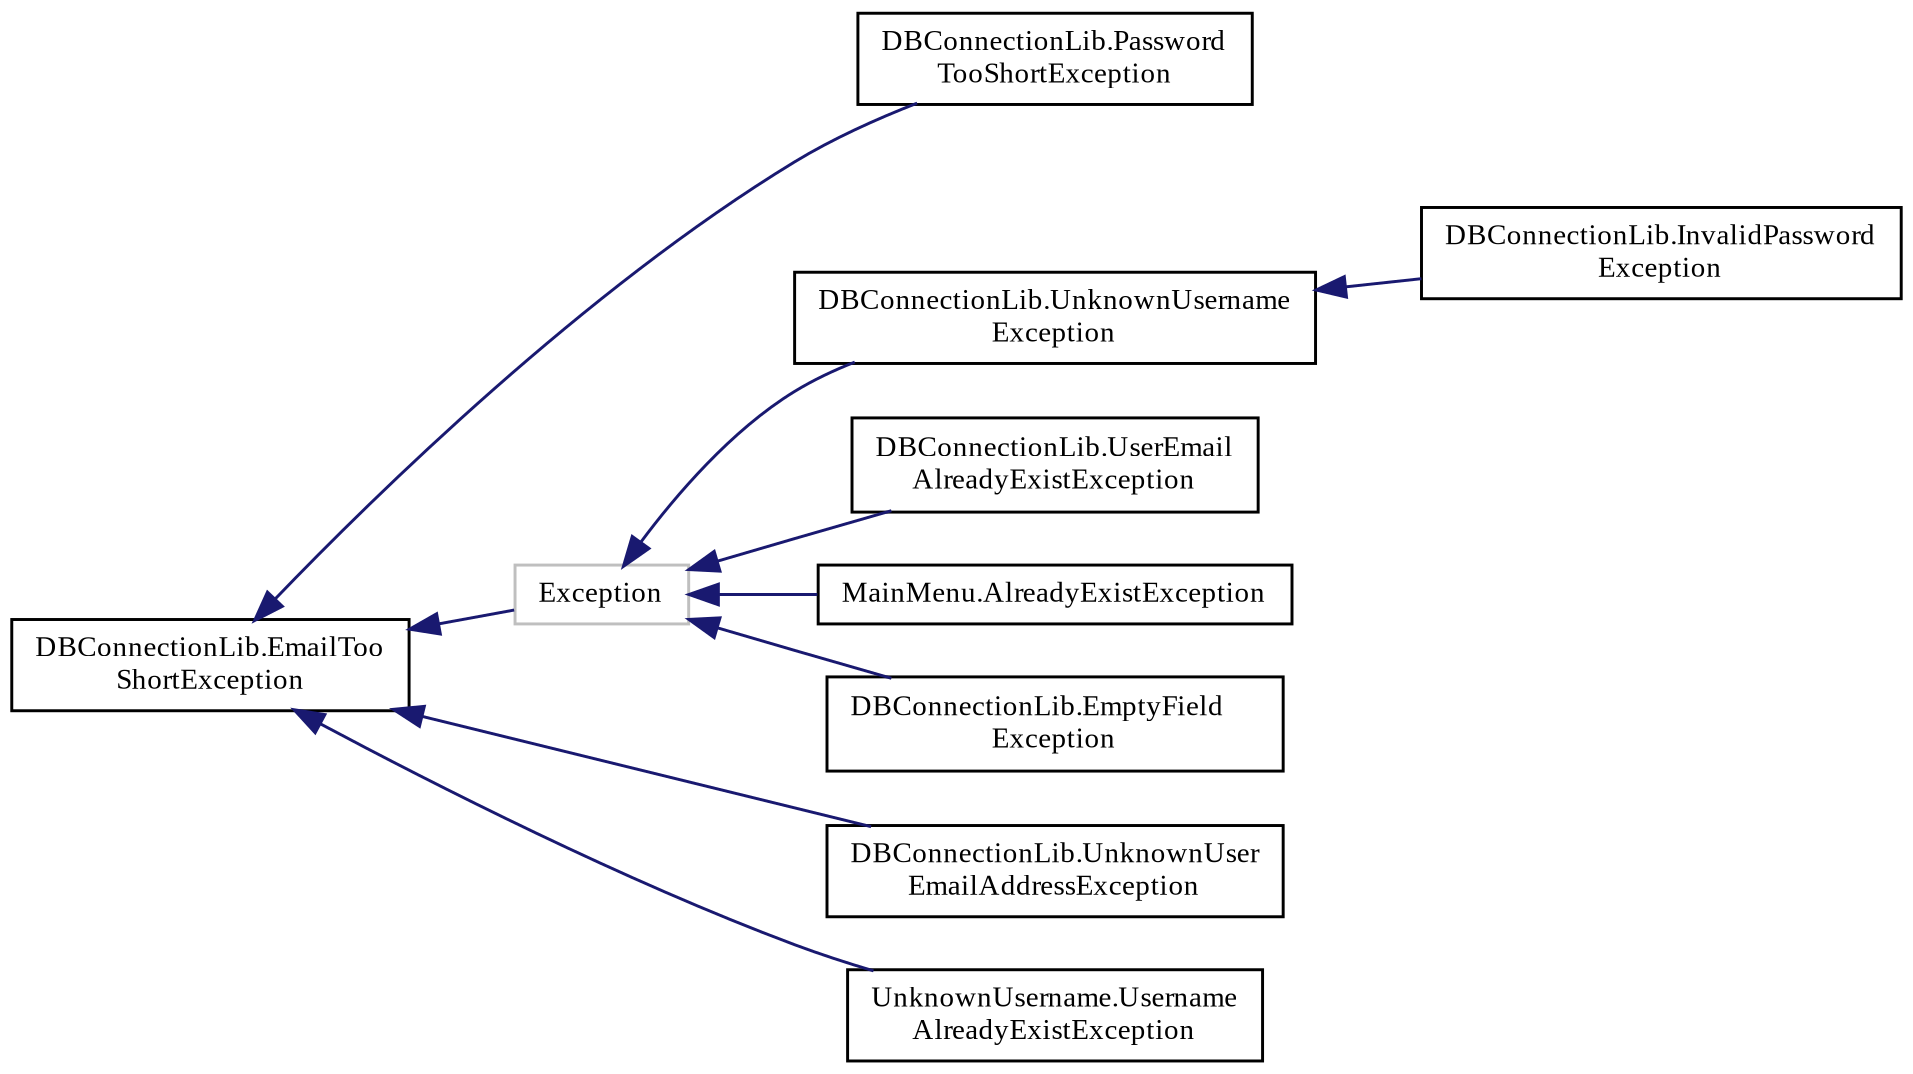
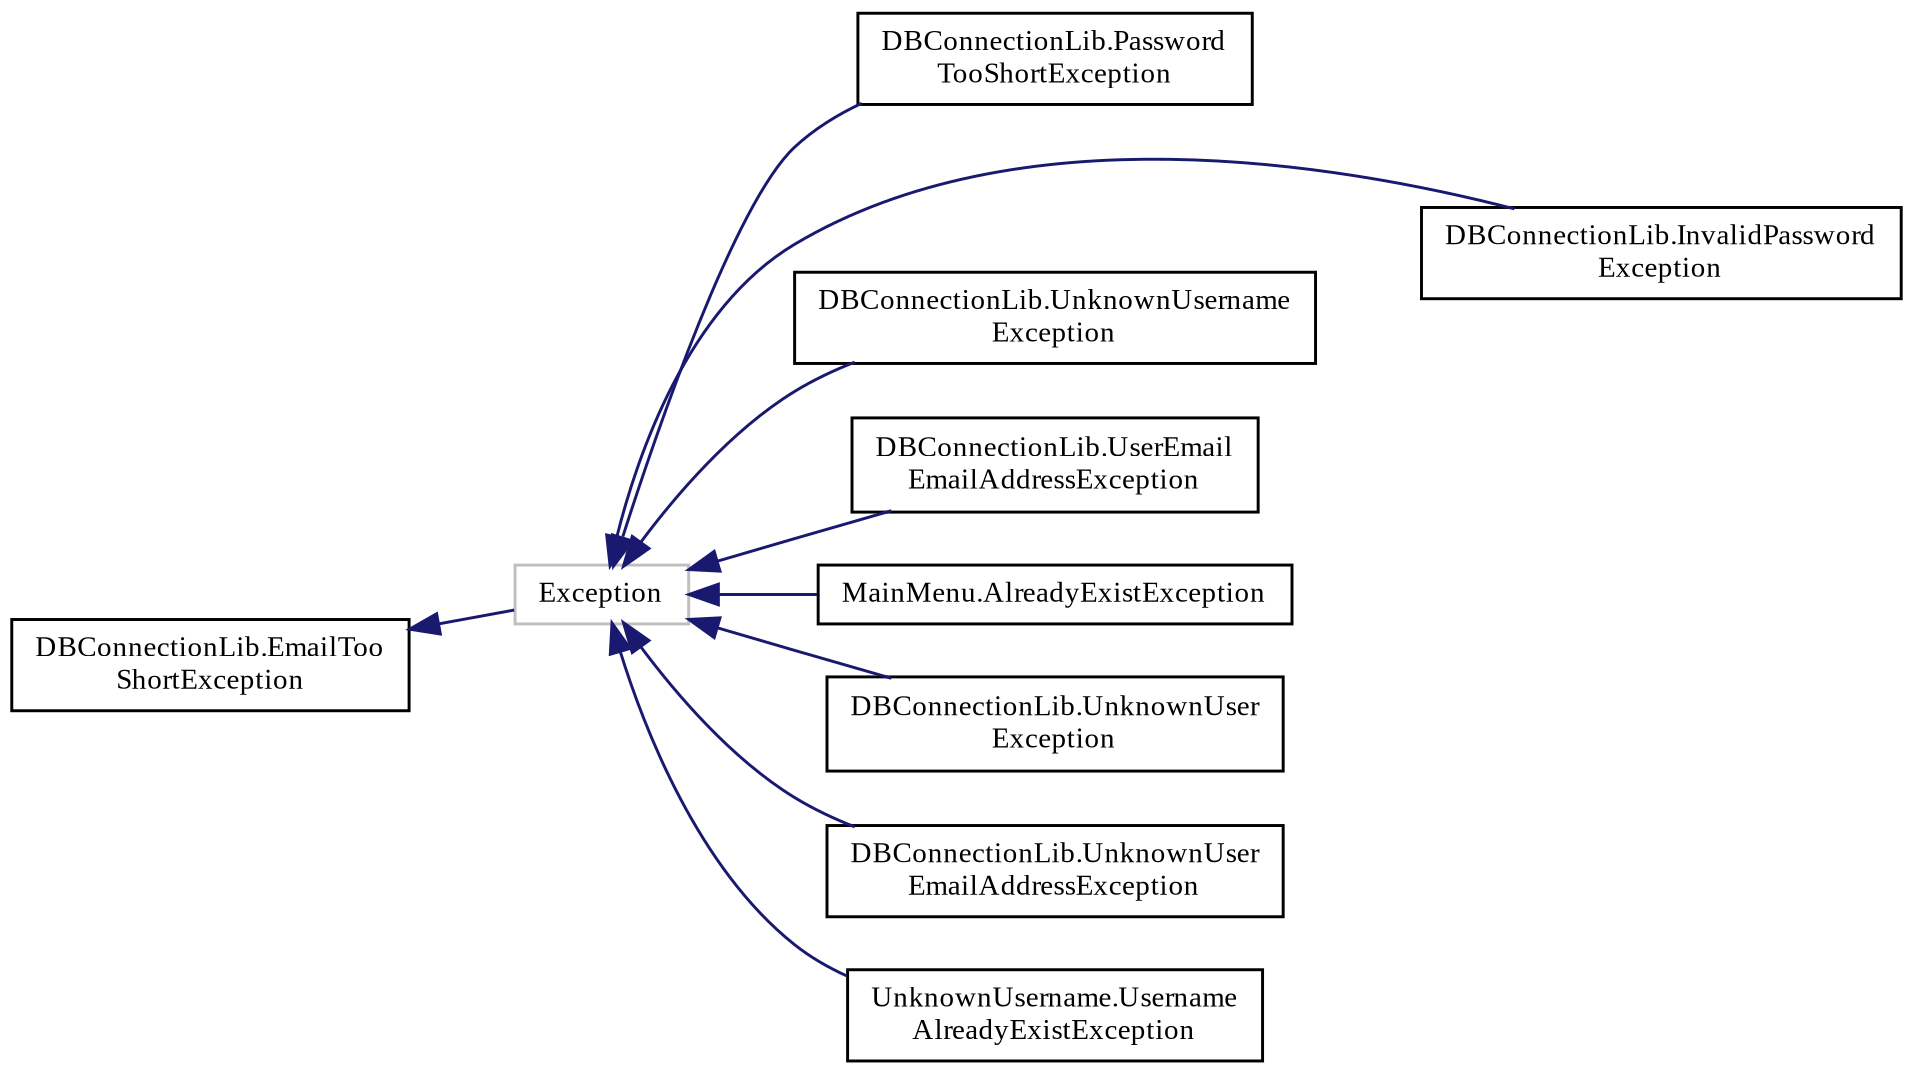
edge "DBConnectionLib.InvalidPassword Exception" -> "DBConnectionLib.UnknownUsername Exception": now "DBConnectionLib.InvalidPassword Exception" -> "Exception"
edge "DBConnectionLib.Password TooShortException" -> "DBConnectionLib.EmailToo ShortException": now "DBConnectionLib.Password TooShortException" -> "Exception"
node "DBConnectionLib.UserEmail AlreadyExistException": label "DBConnectionLib.UserEmail AlreadyExistException" -> "DBConnectionLib.UserEmail EmailAddressException"
node "DBConnectionLib.EmptyField Exception": label "DBConnectionLib.EmptyField Exception" -> "DBConnectionLib.UnknownUser Exception"
edge "DBConnectionLib.UnknownUser EmailAddressException" -> "DBConnectionLib.EmailToo ShortException": now "DBConnectionLib.UnknownUser EmailAddressException" -> "Exception"
edge "UnknownUsername.Username AlreadyExistException" -> "DBConnectionLib.EmailToo ShortException": now "UnknownUsername.Username AlreadyExistException" -> "Exception"
